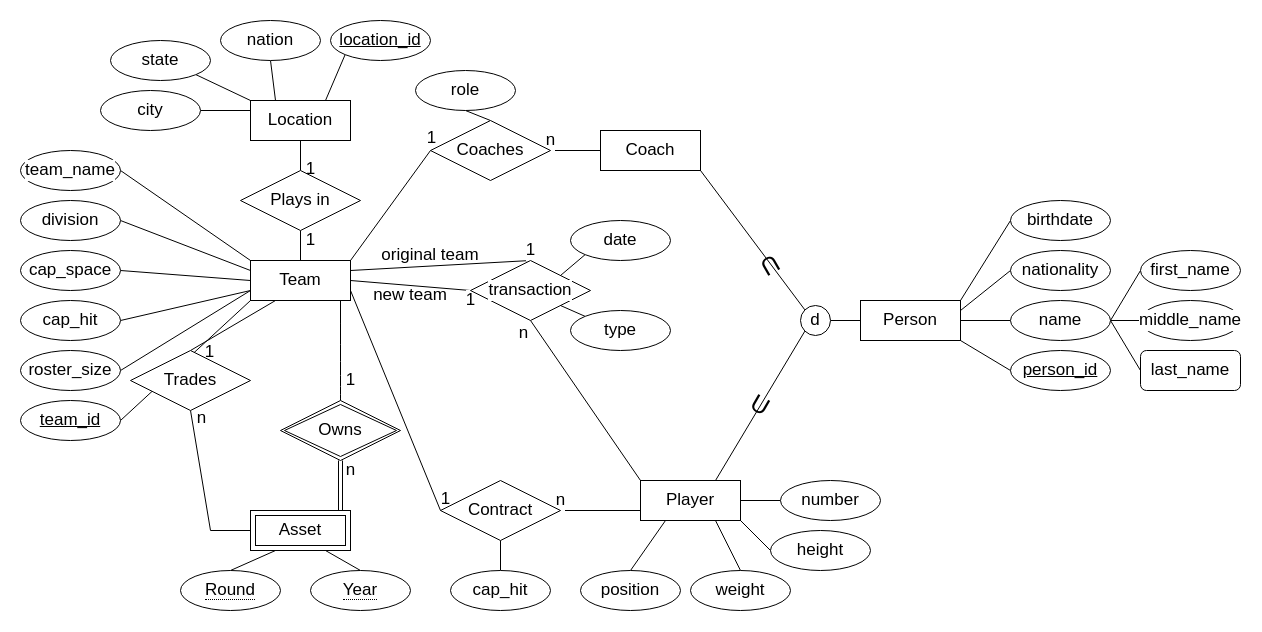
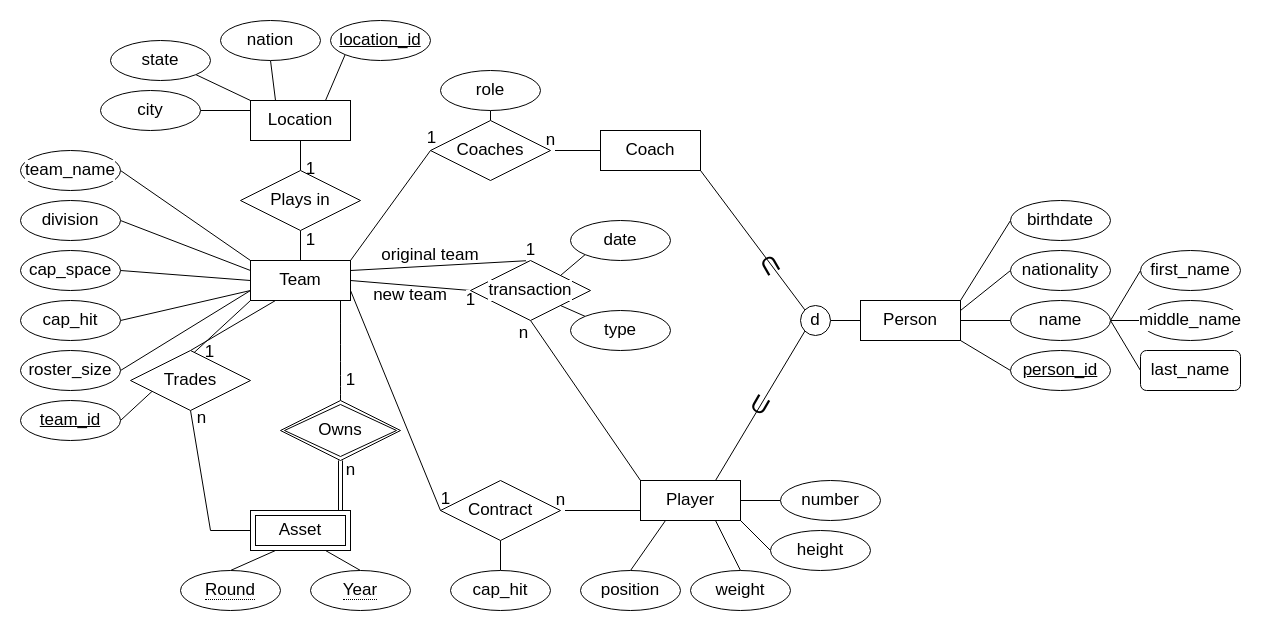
node "role": moved (466, 91) -> (491, 91)
